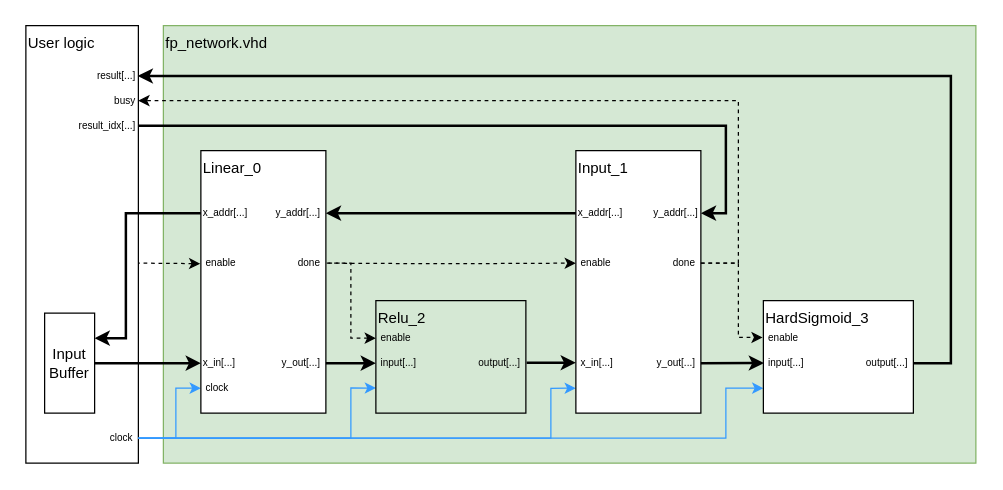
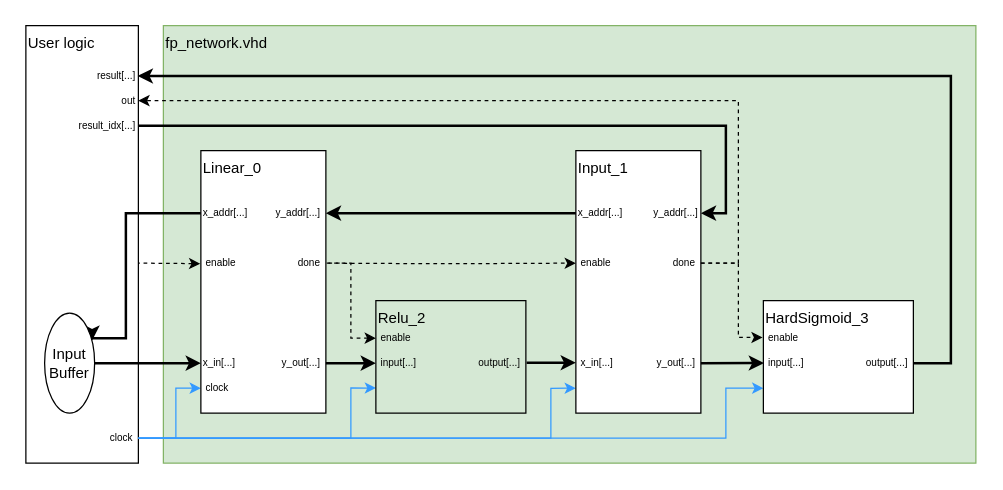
node "busy": label "busy" -> "out"
node "Input Buffer": shape rectangle -> ellipse
